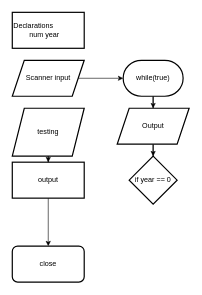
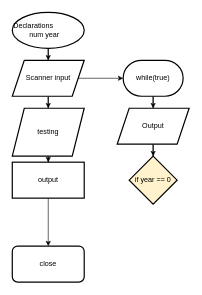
node "Declarations num year": shape rectangle -> ellipse
edge "Declarations num year" -> "Scanner input": added
edge "Scanner input" -> "testing": added
node "if year == 0": fillcolor #ffffff -> #fff2cc
